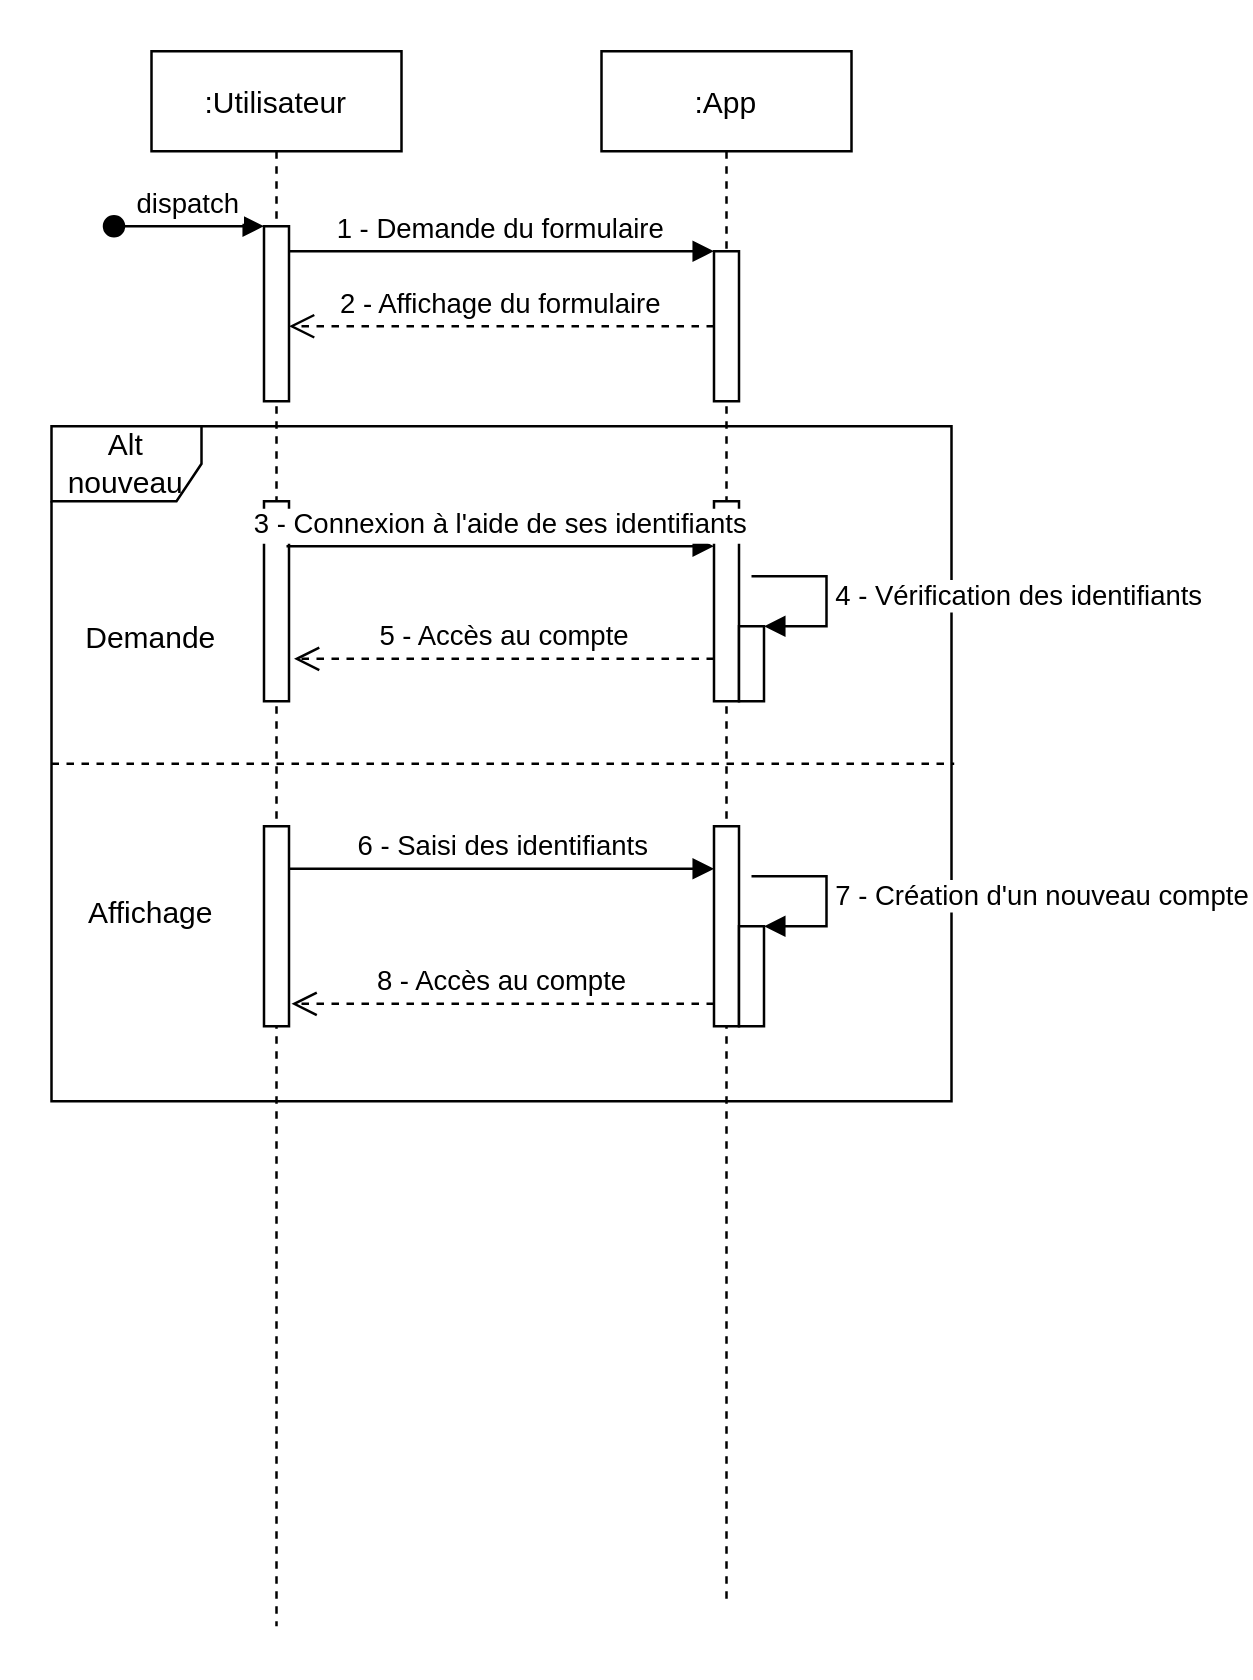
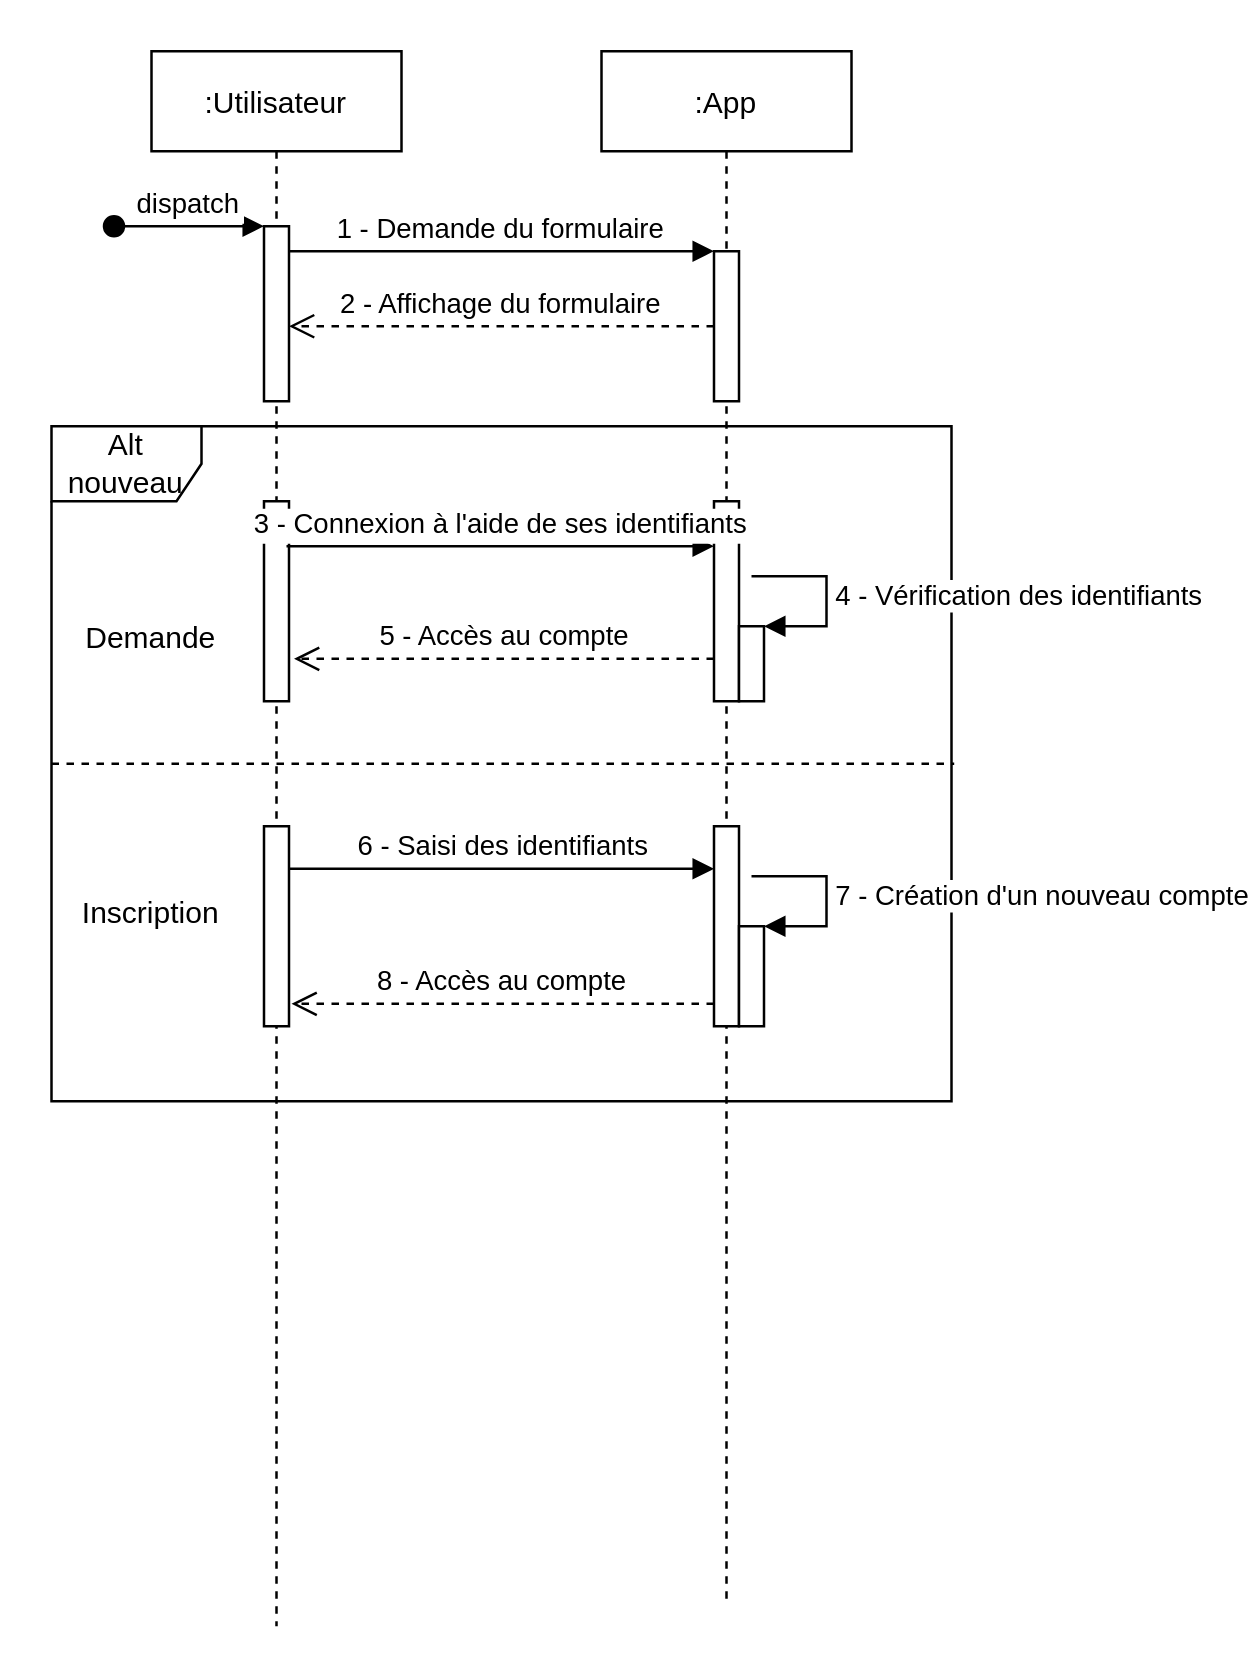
node "Affichage": label "Affichage" -> "Inscription"
